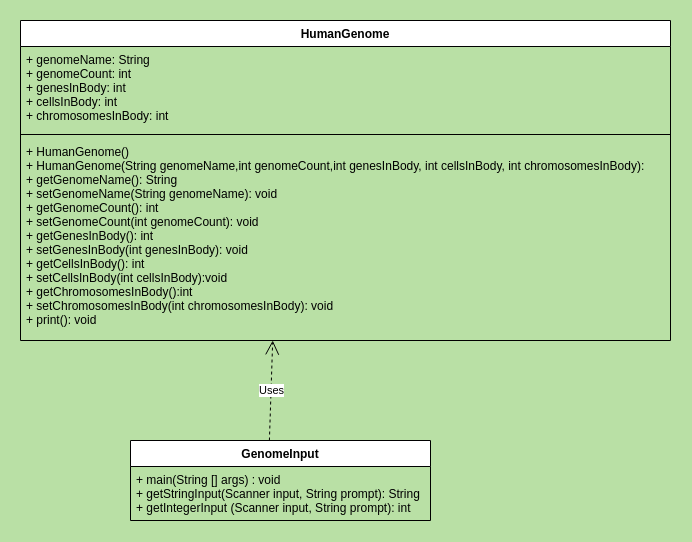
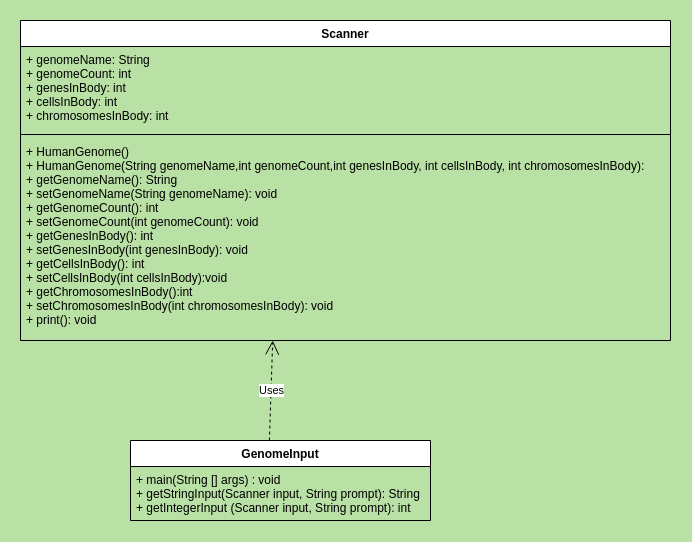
node "HumanGenome": label "HumanGenome" -> "Scanner"
